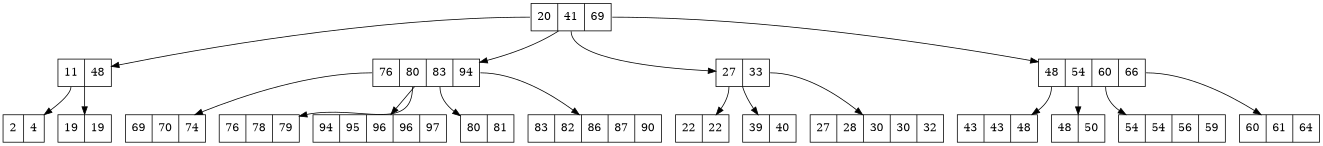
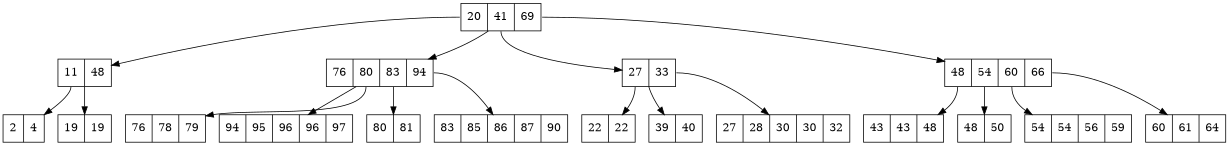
node "69": removed
node "83": text "82" -> "85"
